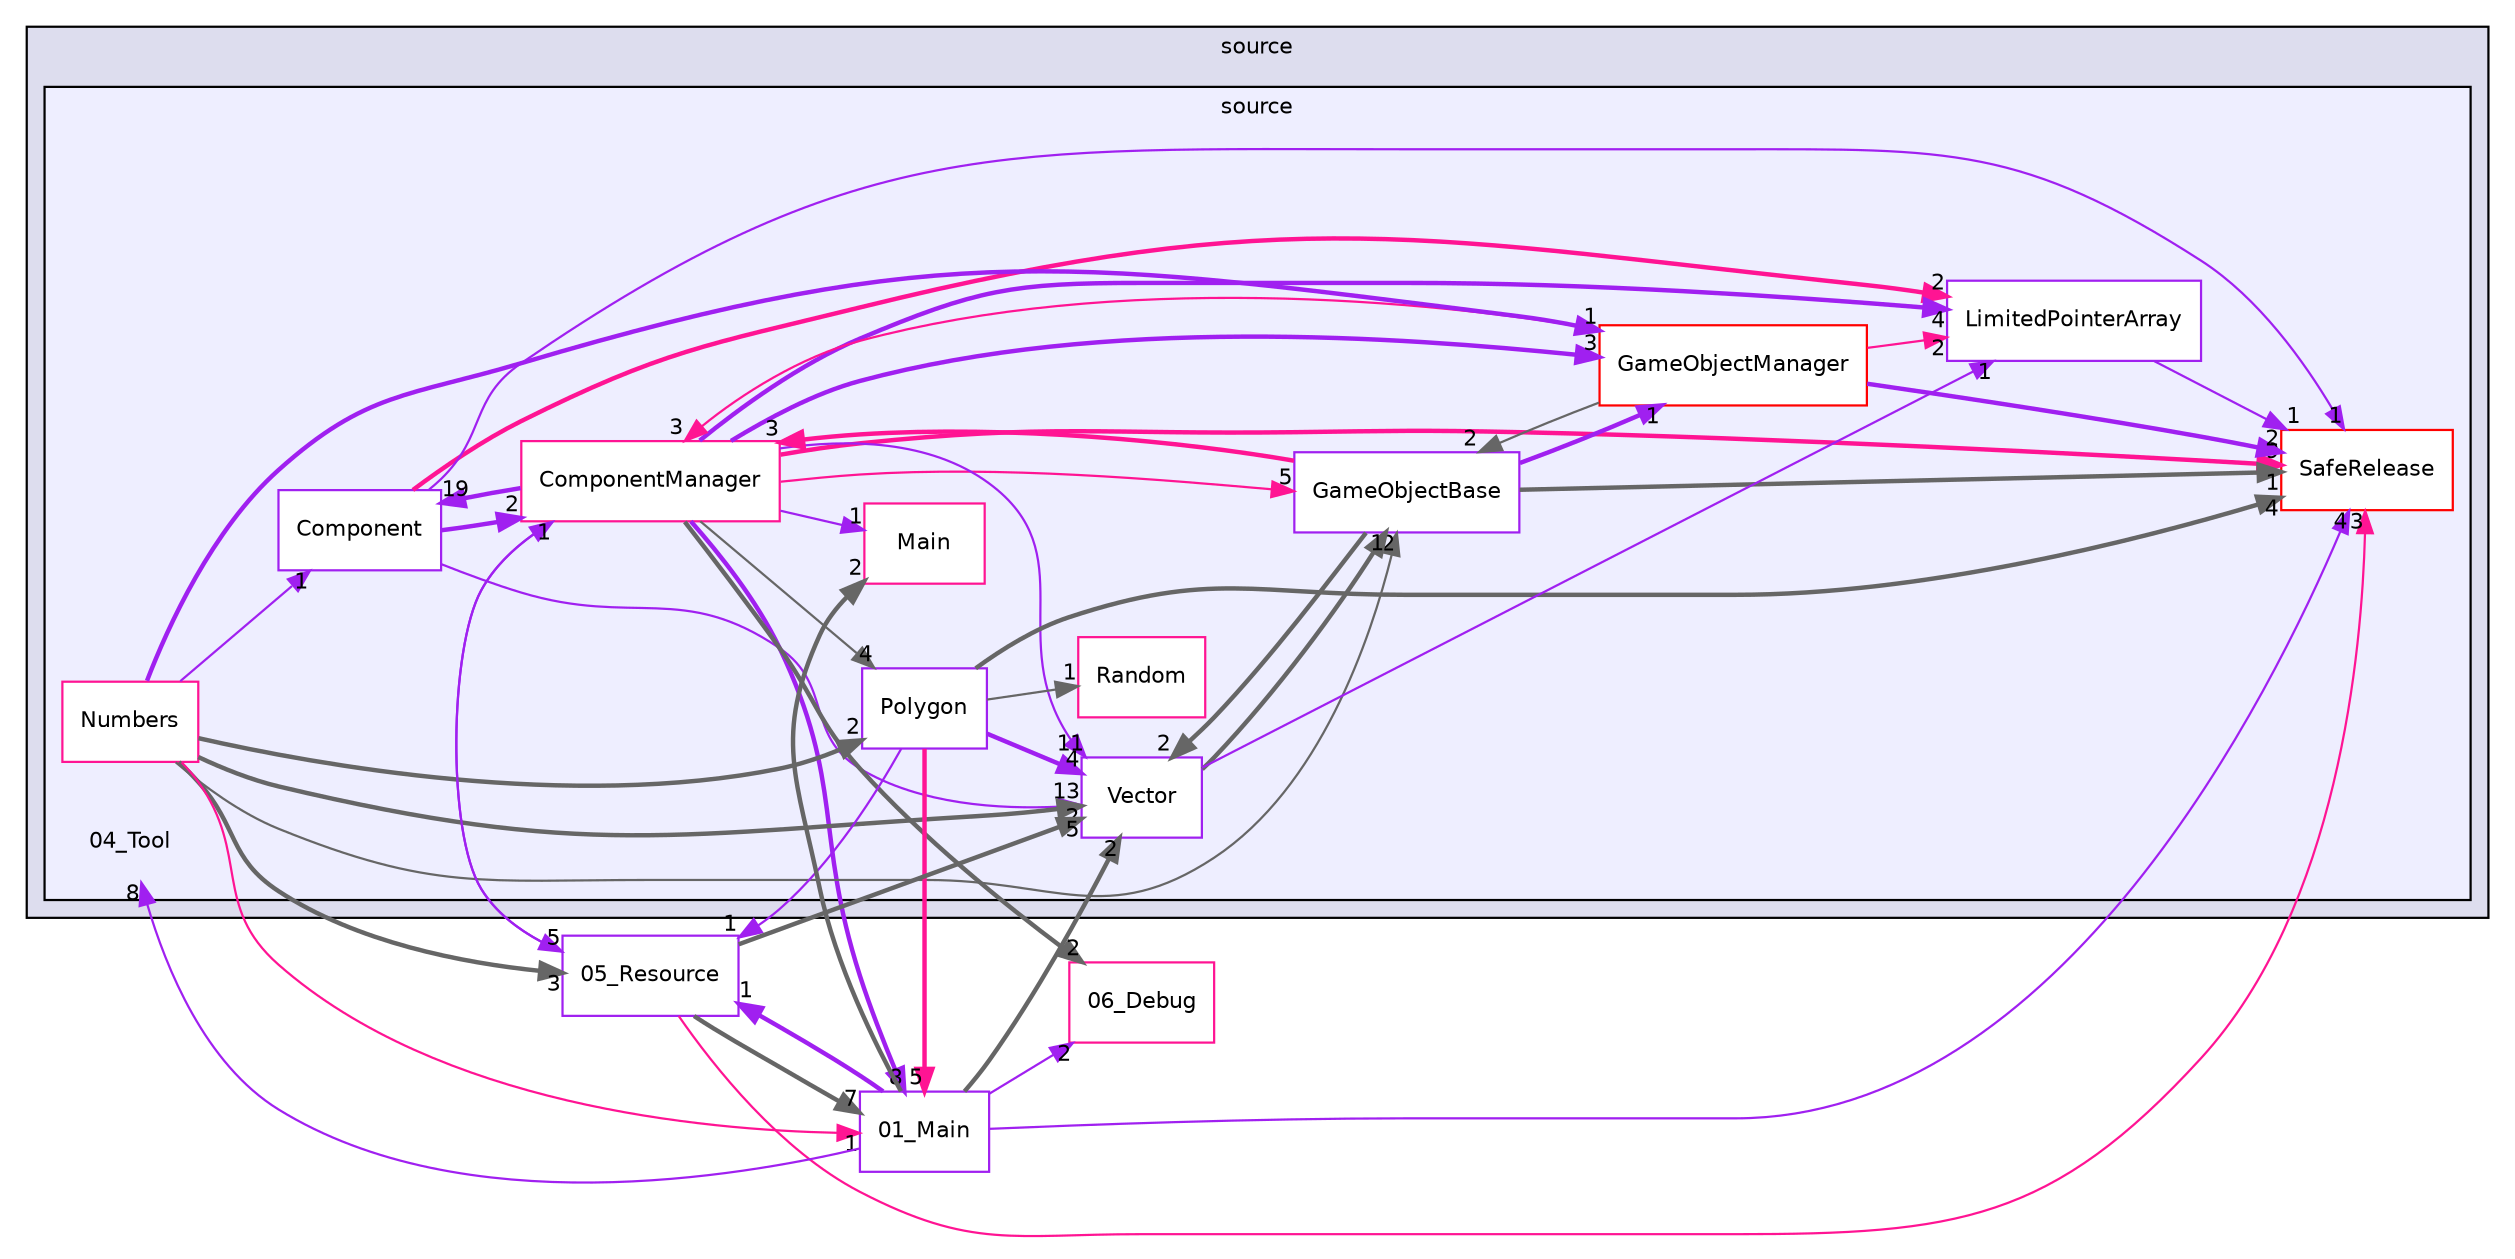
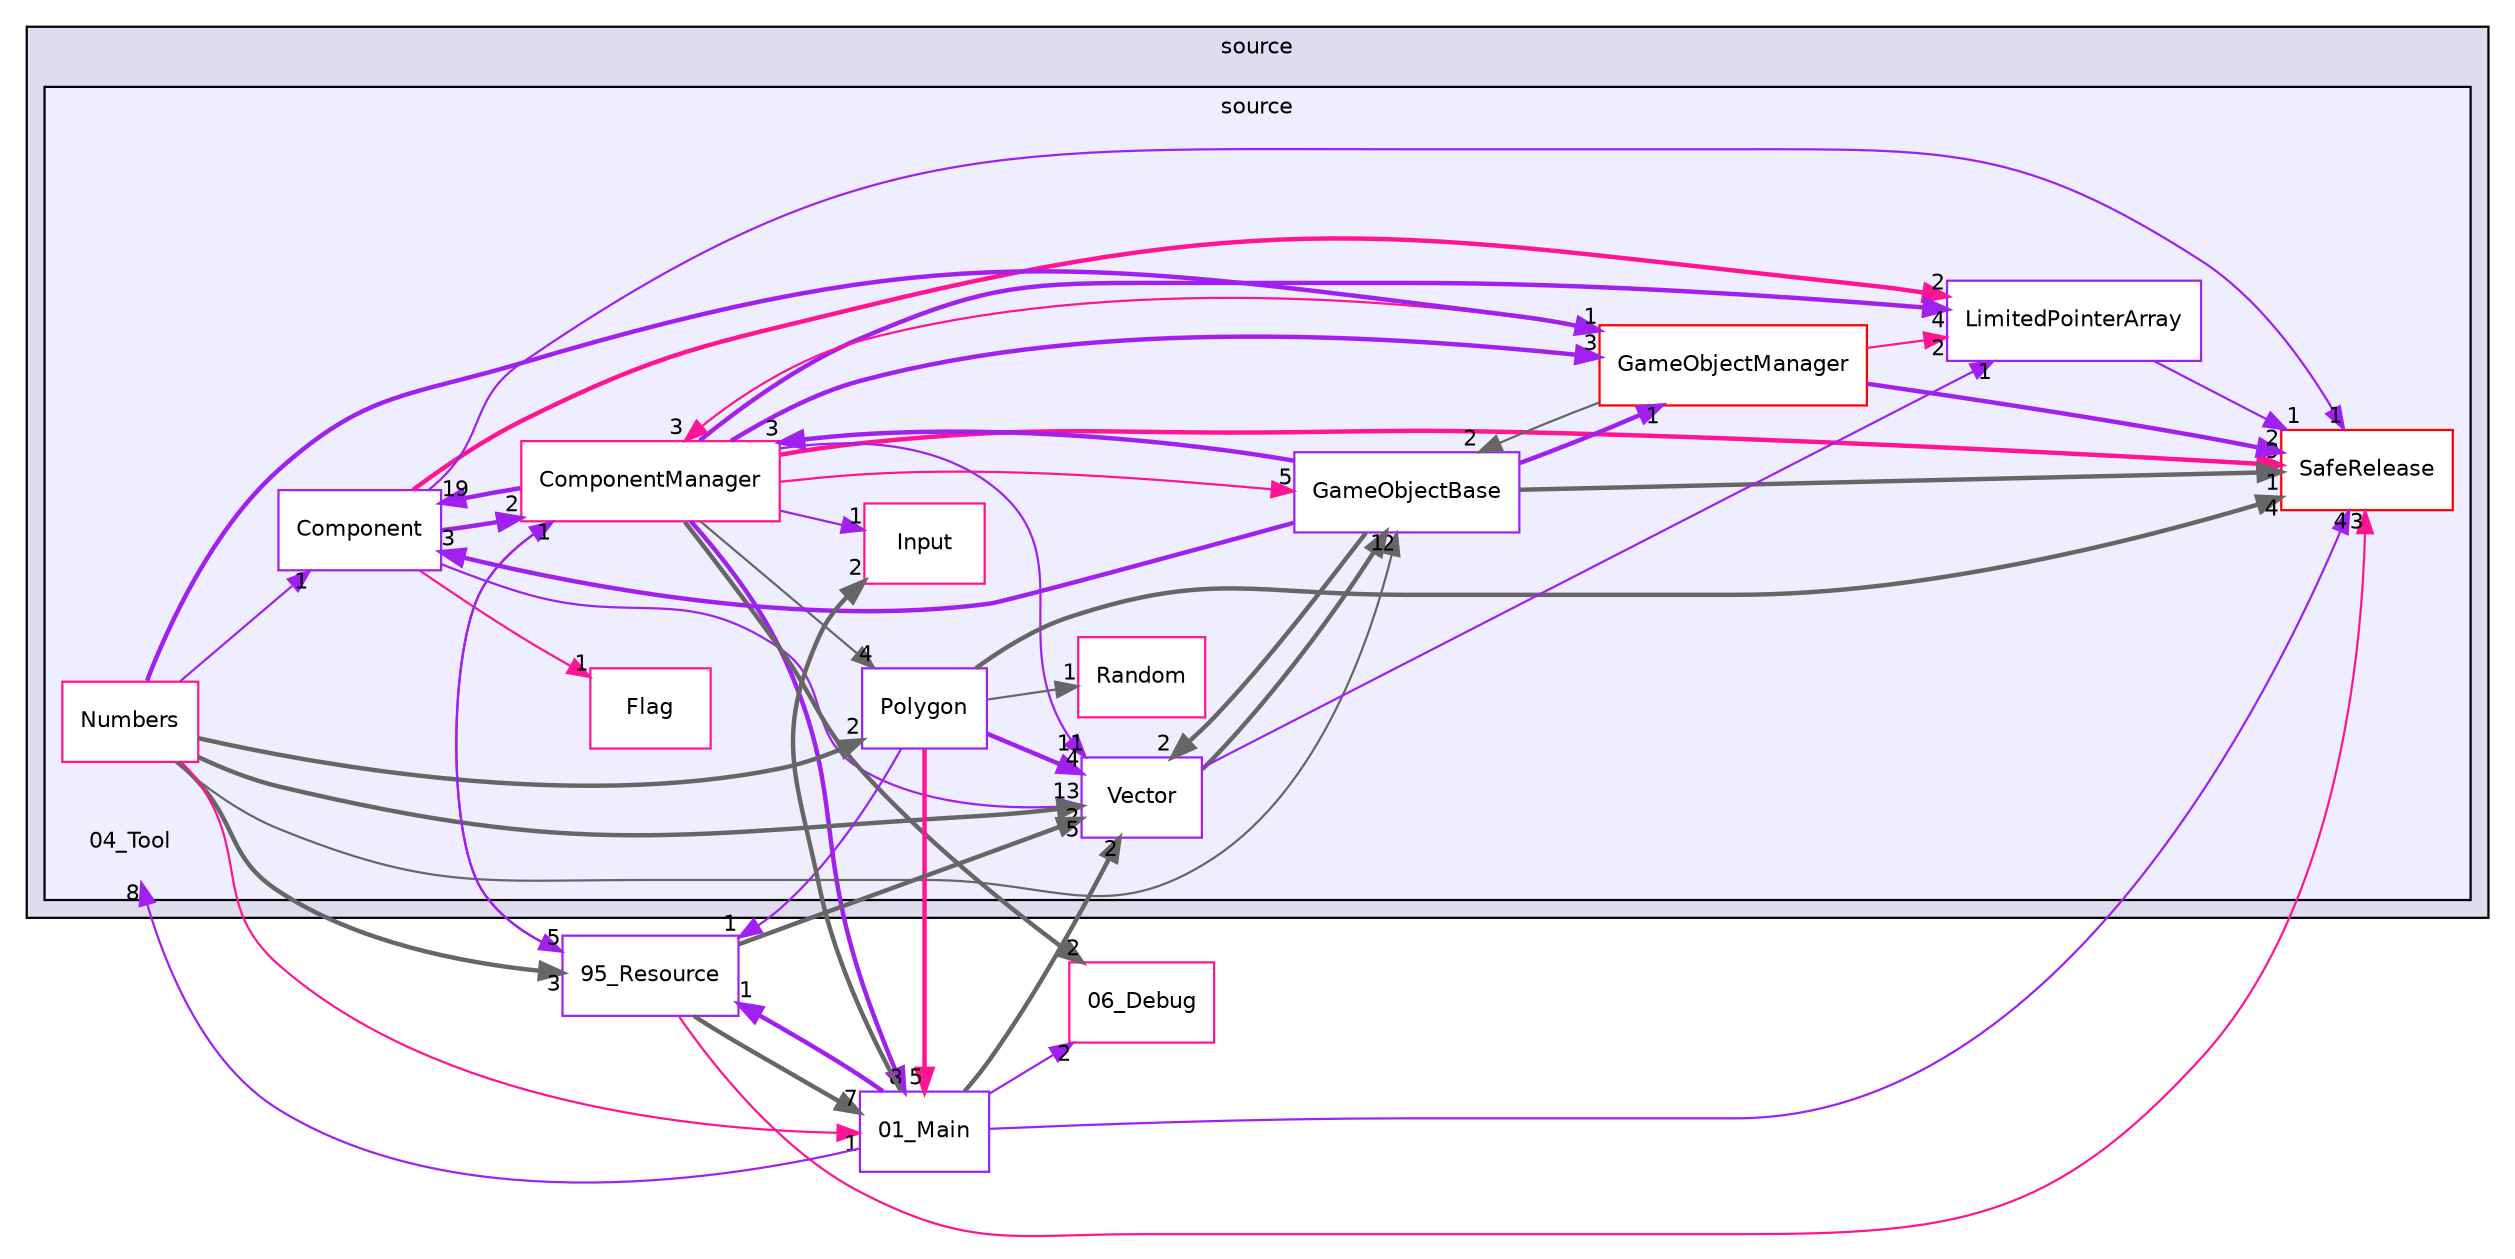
edge "GameObjectBase" -> "ComponentManager": color deeppink -> purple
node "Main": label "Main" -> "Input"
edge "GameObjectBase" -> "Component": added
node "Flag": added
node "05_Resource": label "05_Resource" -> "95_Resource"
